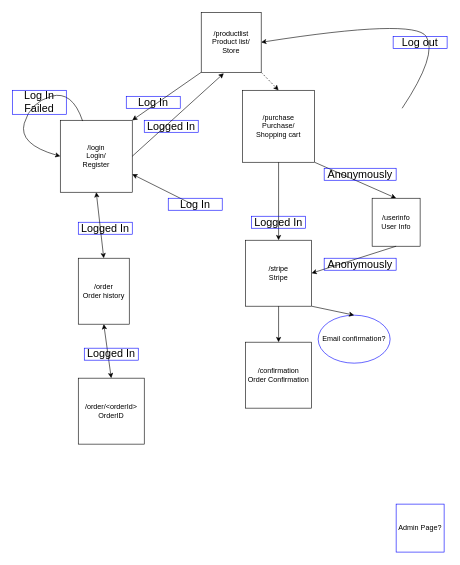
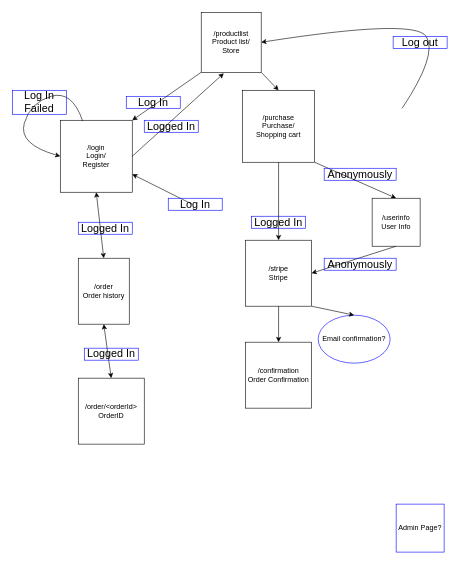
edge "/productlist Product list/ Store" -> "/purchase Purchase/ Shopping cart": style dashed -> solid
